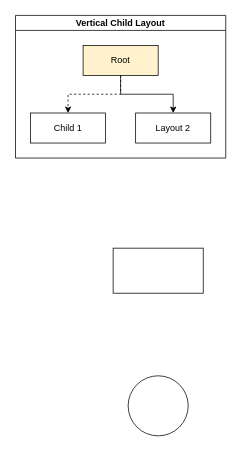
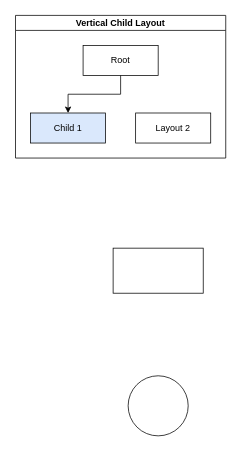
node "Root": fillcolor #fff2cc -> #ffffff
edge "Root" -> "Child 1": style dashed -> solid
edge "Root" -> "Layout 2": removed
node "Child 1": fillcolor #ffffff -> #dae8fc
